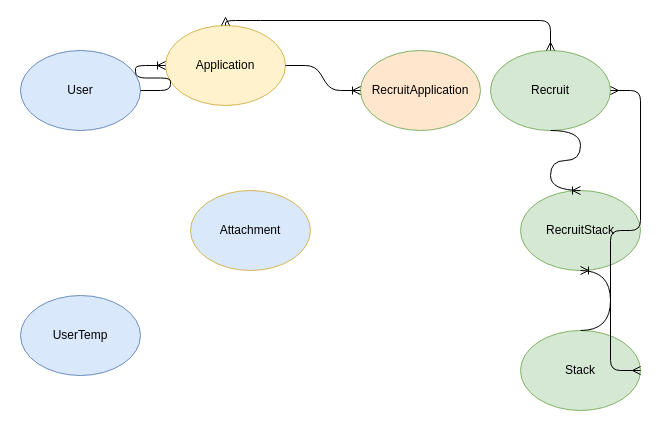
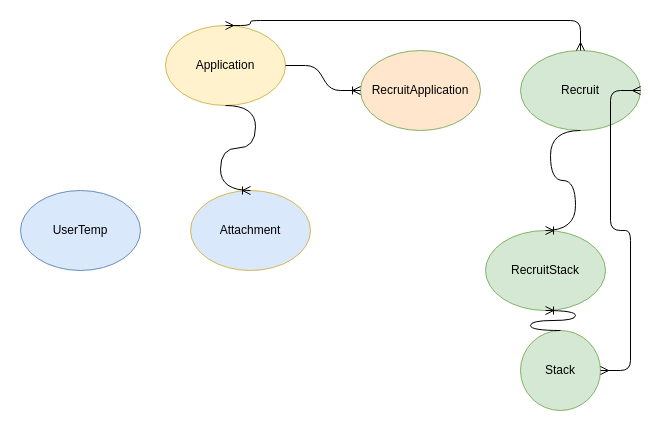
edge "User" -> "Application": removed
node "User": removed
node "Recruit": moved (551, 91) -> (581, 91)
edge "Application" -> "Attachment": added
node "RecruitStack": moved (581, 231) -> (546, 271)
node "UserTemp": moved (81, 336) -> (81, 231)
node "Stack": size 120x80 -> 80x80
